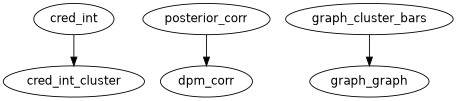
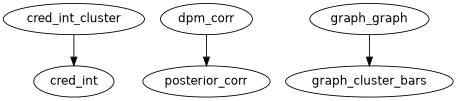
edge "cred_int" -> "cred_int_cluster": reversed
edge "posterior_corr" -> "dpm_corr": reversed
edge "graph_cluster_bars" -> "graph_graph": reversed
